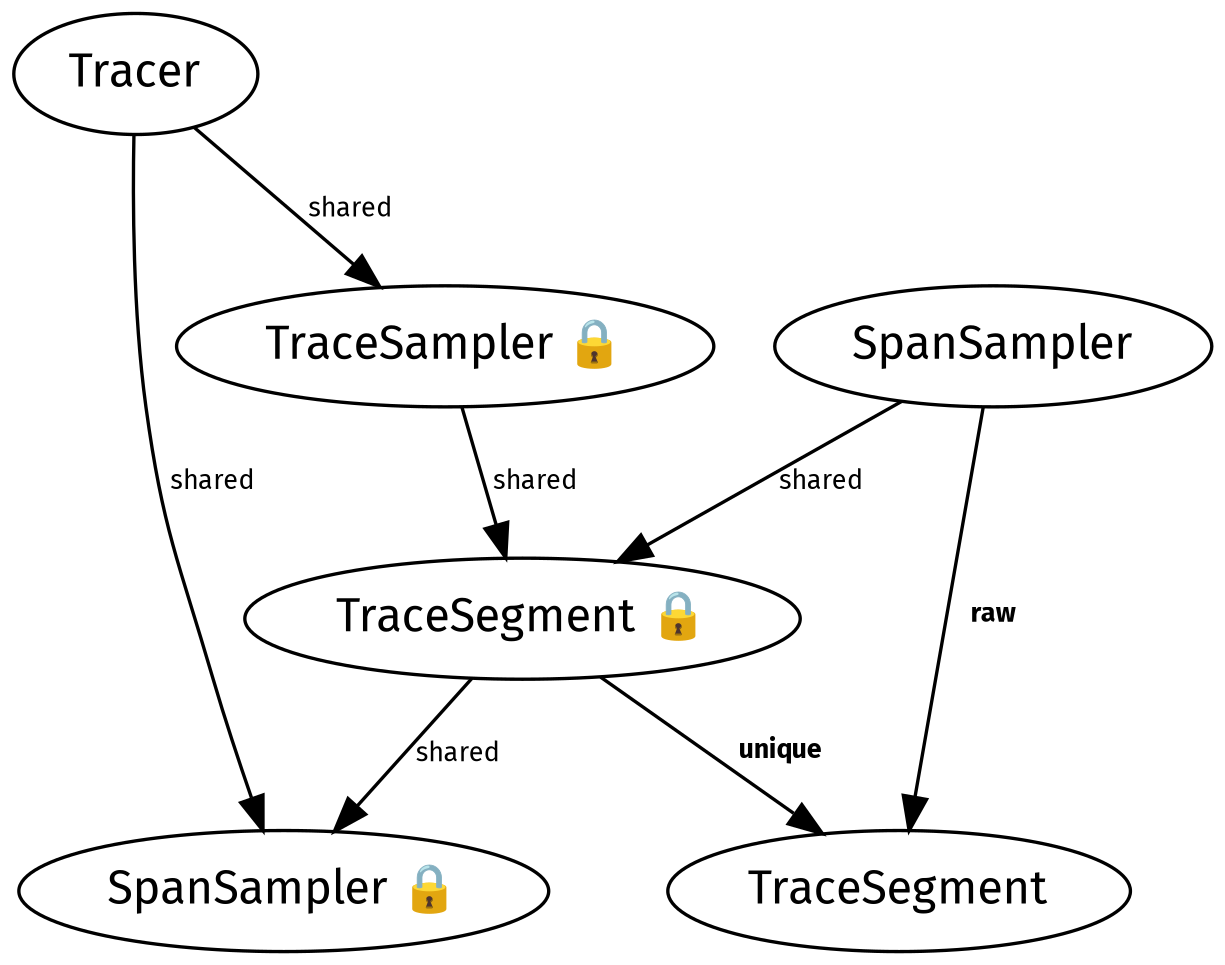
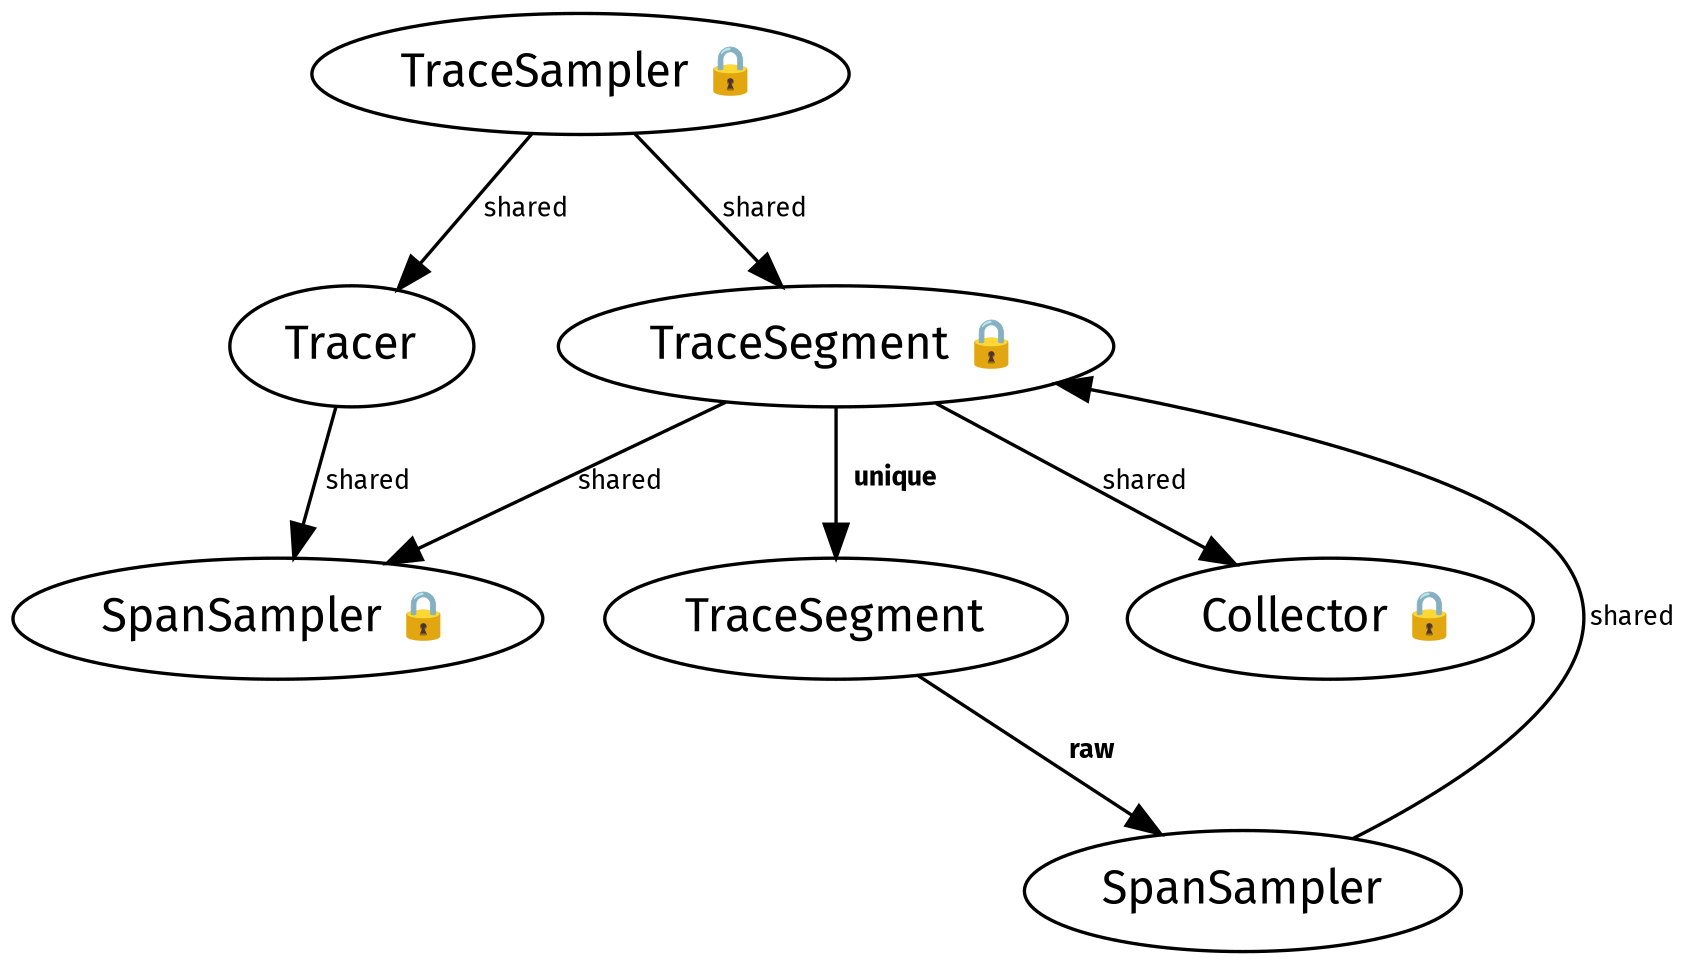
edge "Tracer" -> "TraceSampler 🔒": reversed
edge "SpanSampler" -> "TraceSegment": reversed
node "Collector 🔒": added
